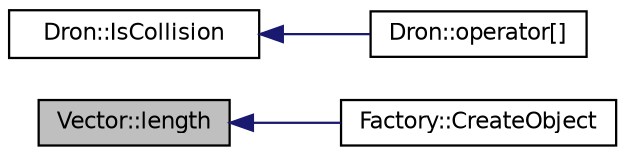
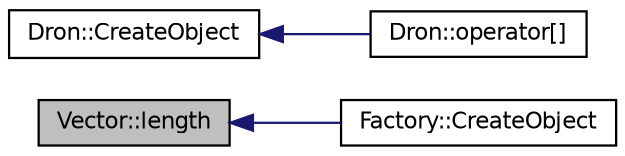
node "Dron::IsCollision": label "Dron::IsCollision" -> "Dron::CreateObject"
